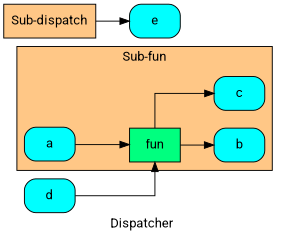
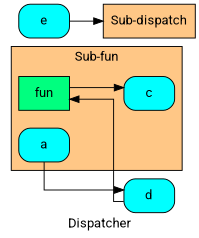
edge "Sub-dispatch" -> "e": reversed
edge "a" -> "fun": now "a" -> "d"
node "b": removed
